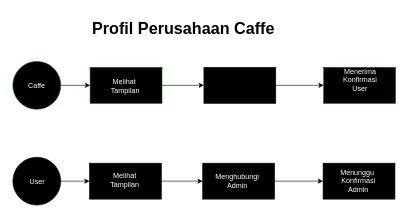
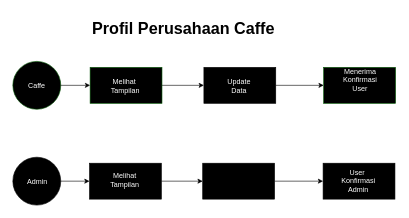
node "Update Data": added
node "User": label "User" -> "Admin"
node "Menghubungi Admin": removed
node "Menunggu Konfirmasi Admin": label "Menunggu Konfirmasi Admin" -> "User Konfirmasi Admin"
